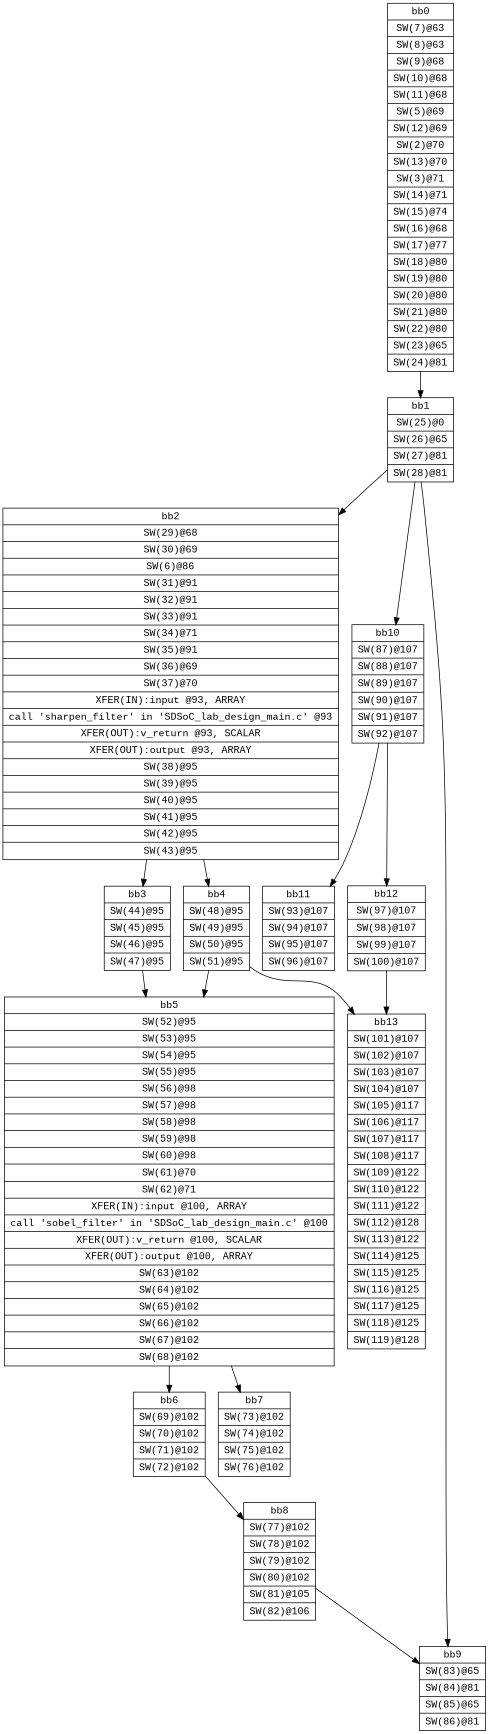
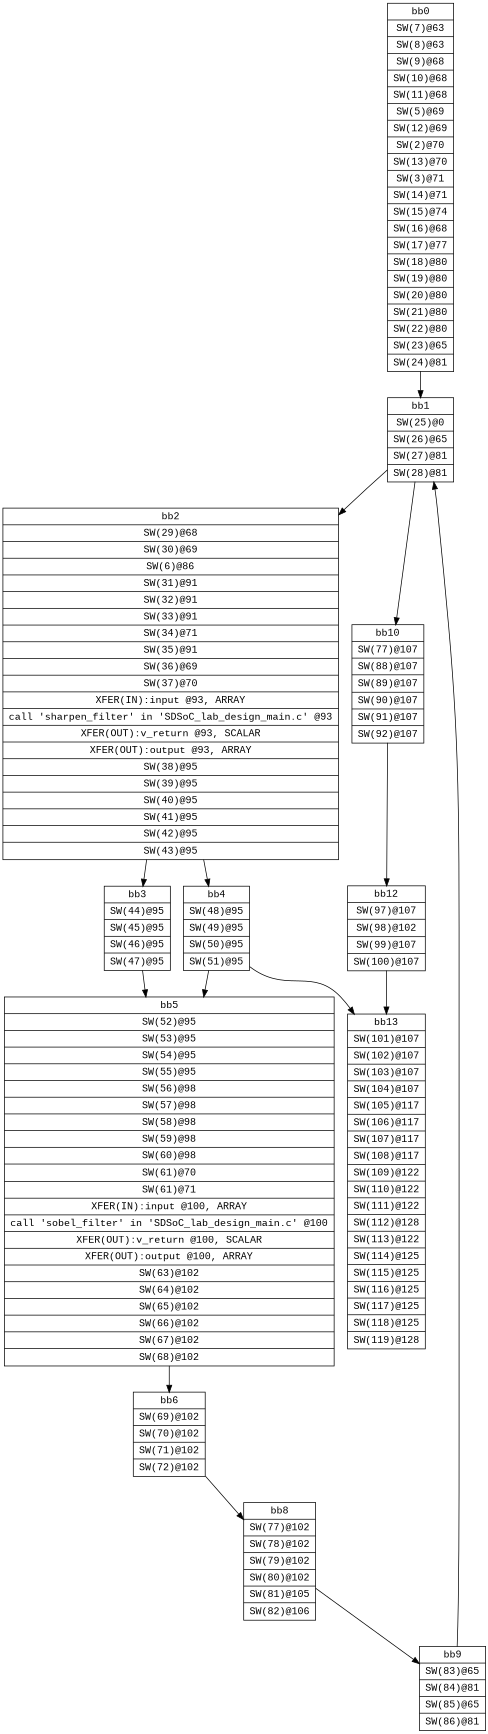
node "bb10": text "SW(87)@107" -> "SW(77)@107"
node "bb11": removed
node "bb12": text "SW(98)@107" -> "SW(98)@102"
edge "bb1" -> "bb9": reversed
node "bb5": text "SW(62)@71" -> "SW(61)@71"
node "bb7": removed
